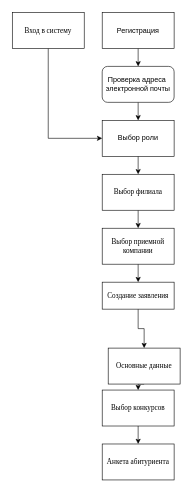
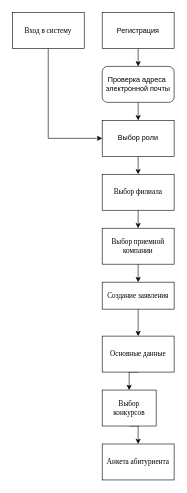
node "Основные данные": moved (144, 366) -> (138, 354)
node "Выбор конкурсов": size 72x36 -> 54x36
